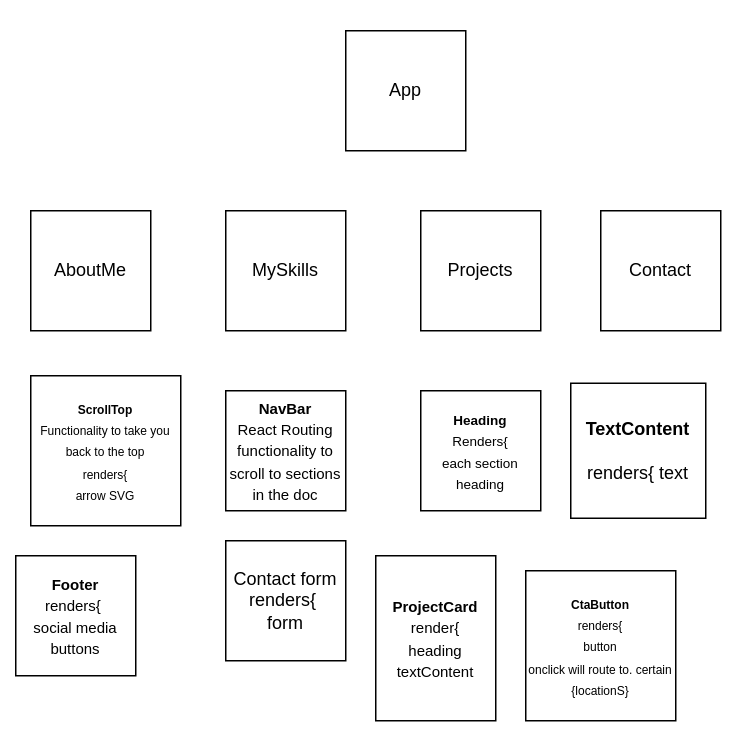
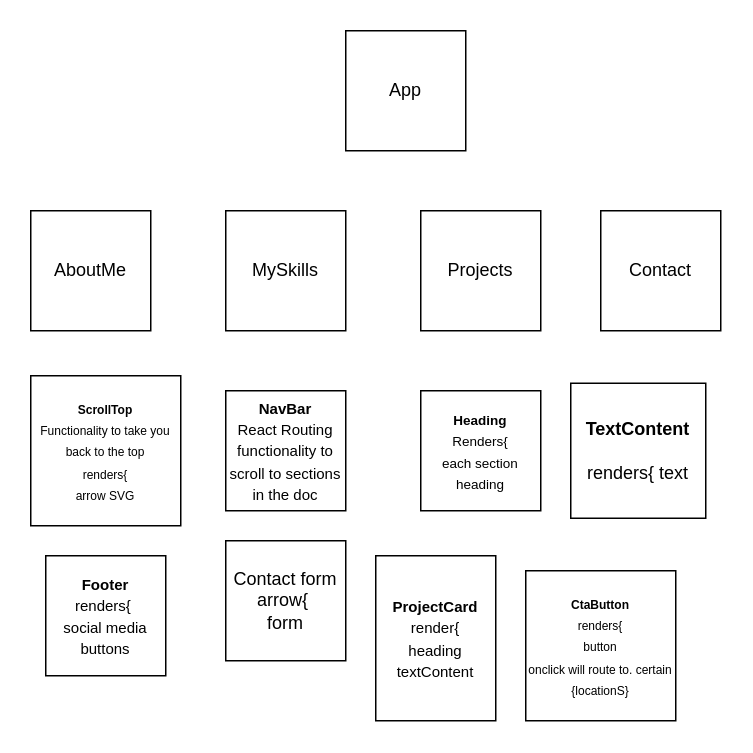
node "Contact form renders{ form": label "Contact form renders{ form" -> "Contact form arrow{ form"
node "Footer renders{ social media buttons": moved (76, 616) -> (106, 616)
